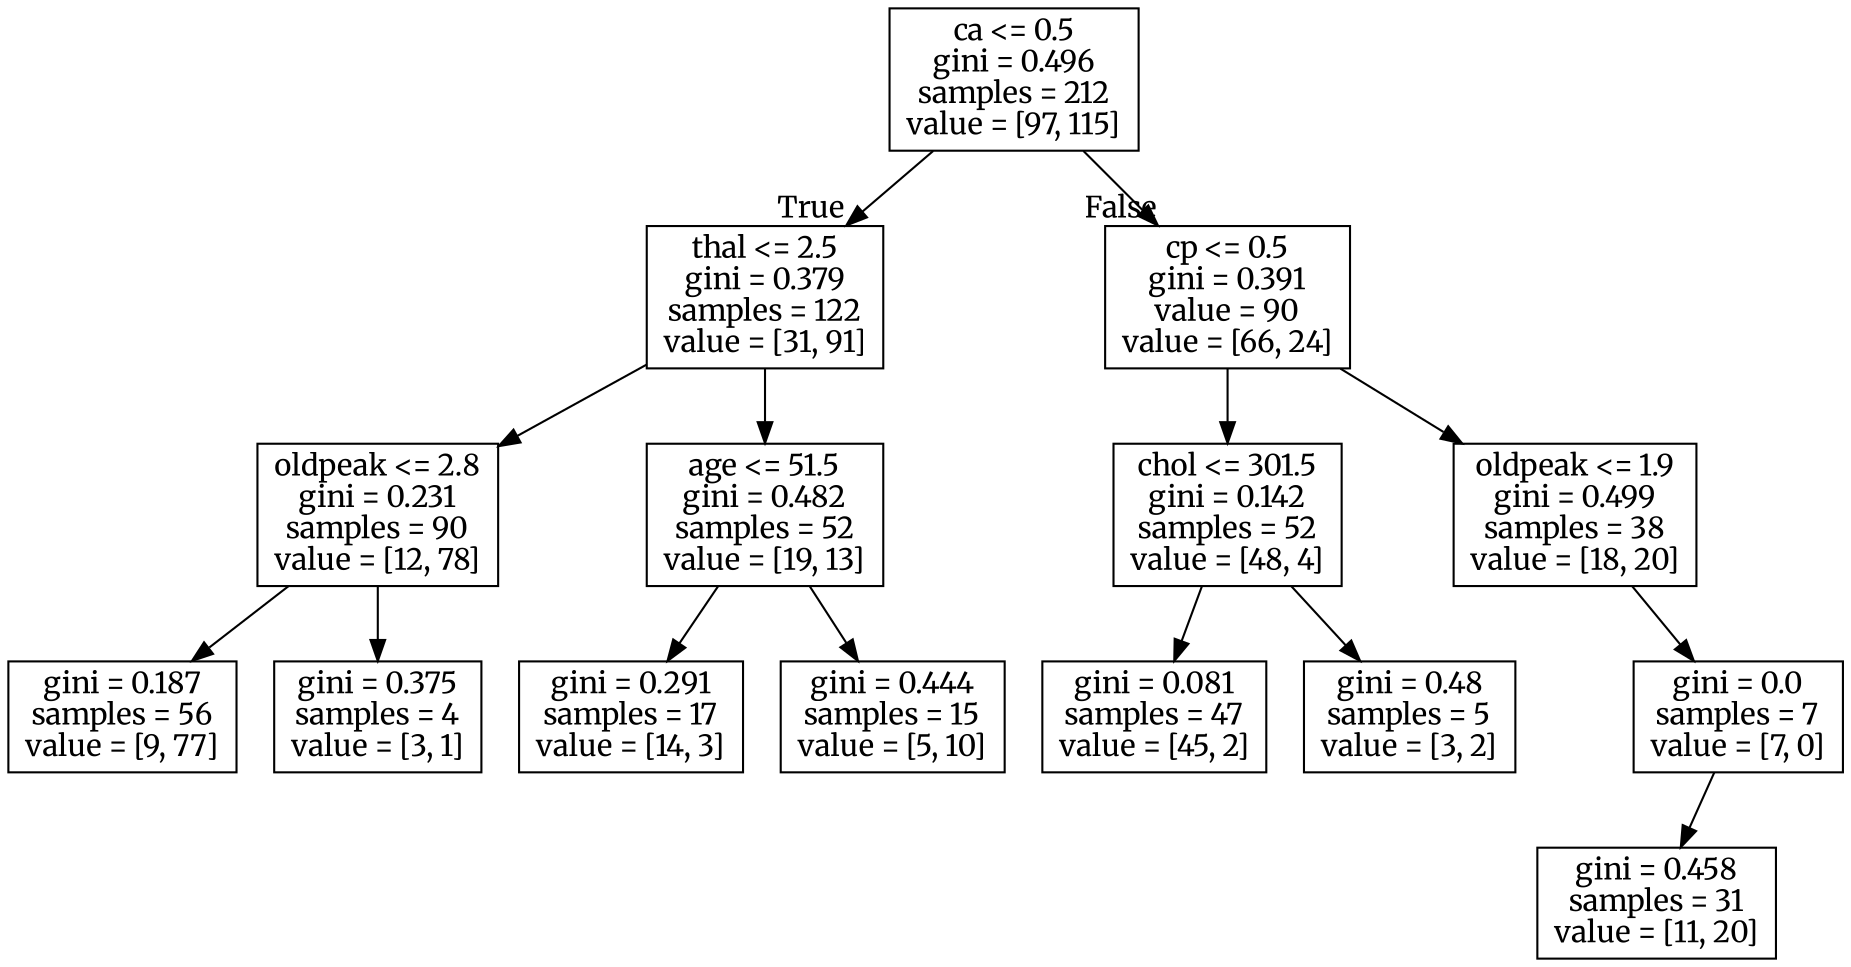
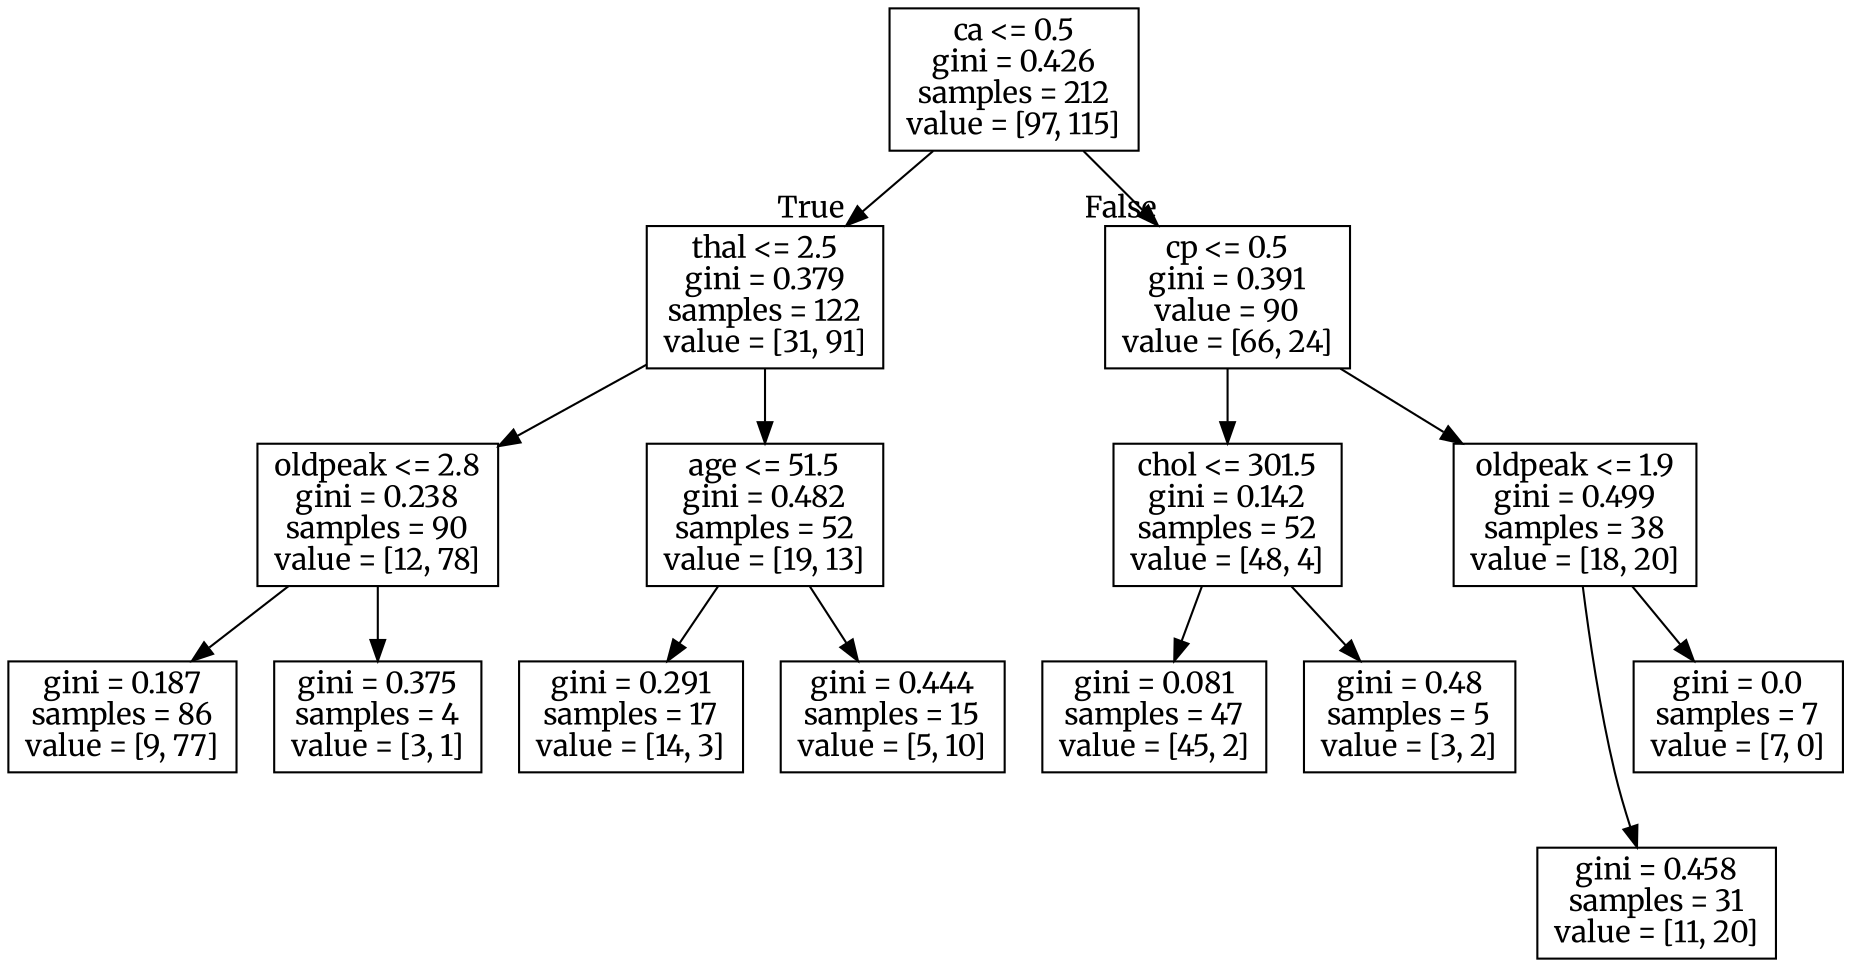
node "ca <= 0.5 gini = 0.496 samples = 212 value = [97, 115]": label "ca <= 0.5 gini = 0.496 samples = 212 value = [97, 115]" -> "ca <= 0.5 gini = 0.426 samples = 212 value = [97, 115]"
node "oldpeak <= 2.8 gini = 0.231 samples = 90 value = [12, 78]": label "oldpeak <= 2.8 gini = 0.231 samples = 90 value = [12, 78]" -> "oldpeak <= 2.8 gini = 0.238 samples = 90 value = [12, 78]"
node "gini = 0.187 samples = 56 value = [9, 77]": label "gini = 0.187 samples = 56 value = [9, 77]" -> "gini = 0.187 samples = 86 value = [9, 77]"
edge "gini = 0.0 samples = 7 value = [7, 0]" -> "gini = 0.458 samples = 31 value = [11, 20]": now "oldpeak <= 1.9 gini = 0.499 samples = 38 value = [18, 20]" -> "gini = 0.458 samples = 31 value = [11, 20]"
